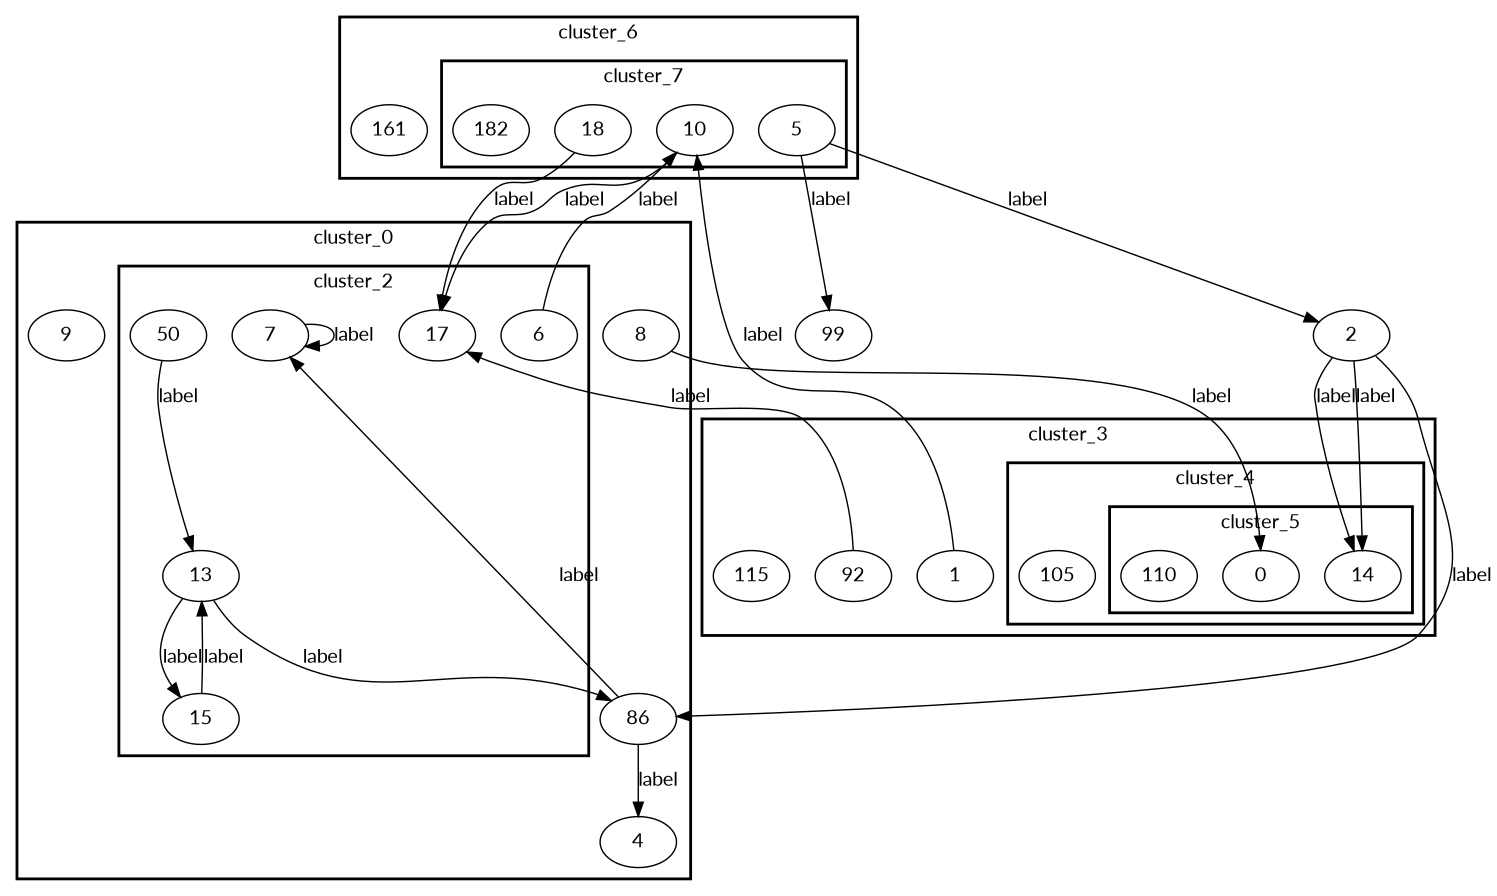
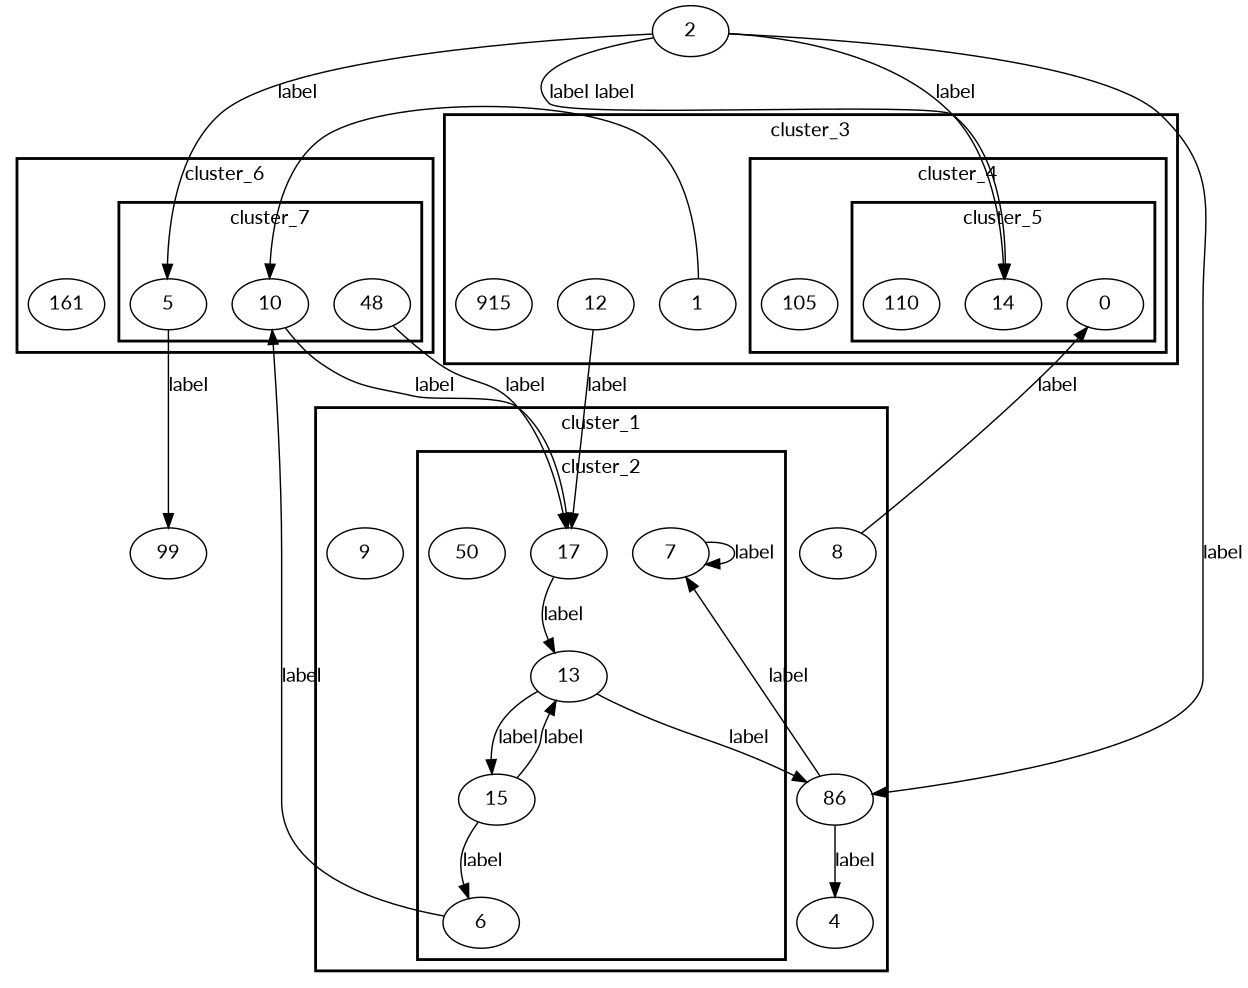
node "182": removed
node "18": label "18" -> "48"
edge "5" -> "2": reversed
cluster "cluster_0": label "cluster_0" -> "cluster_1"
edge "50" -> "13": now "17" -> "13"
node "115": label "115" -> "915"
node "92": label "92" -> "12"
edge "15" -> "6": added, label "label"
